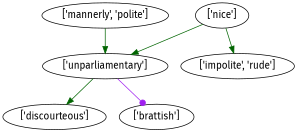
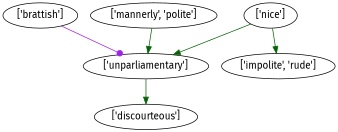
edge "['unparliamentary']" -> "['brattish']": reversed
